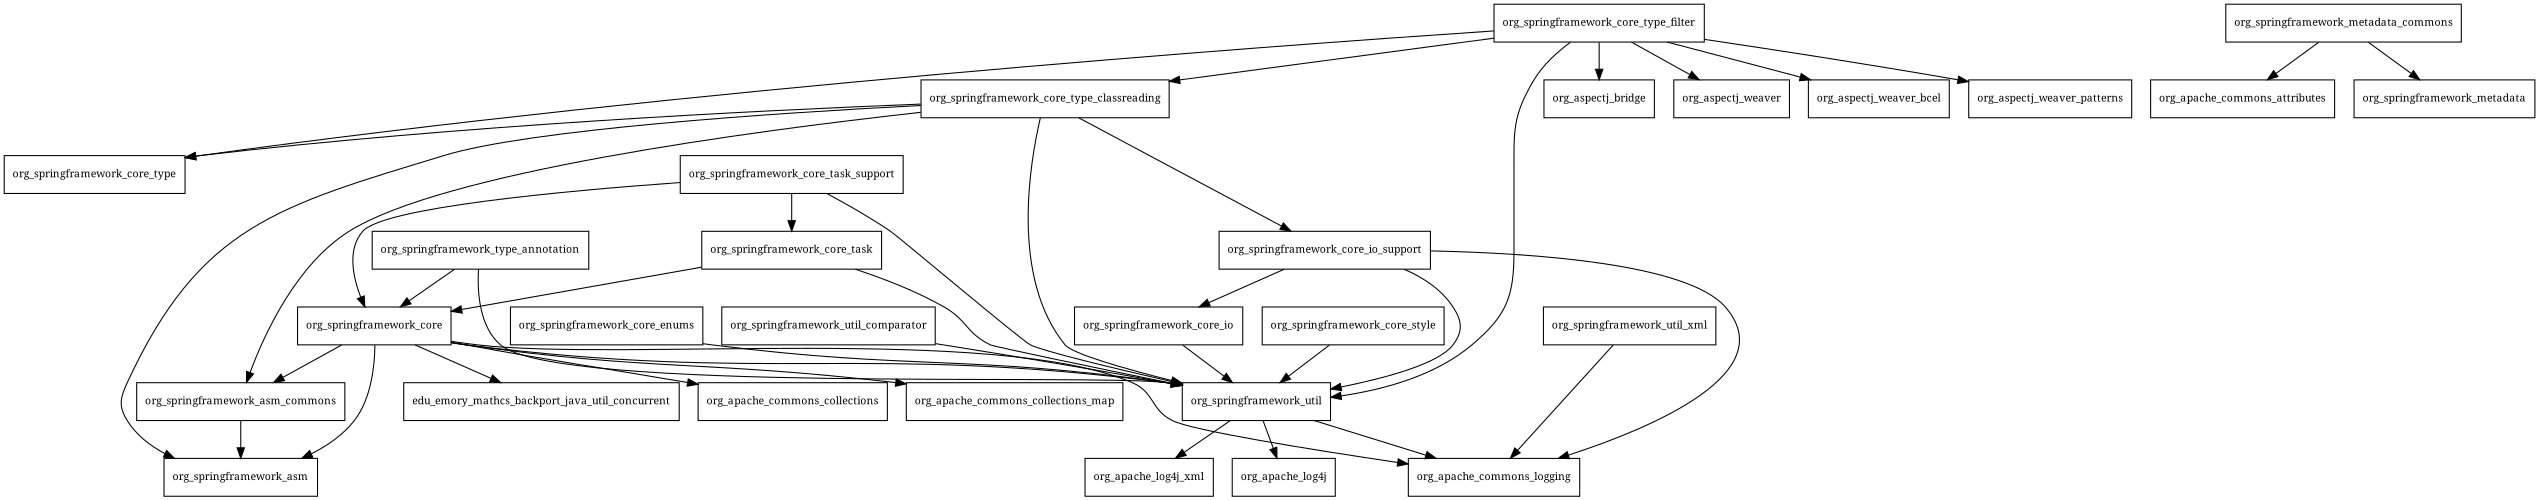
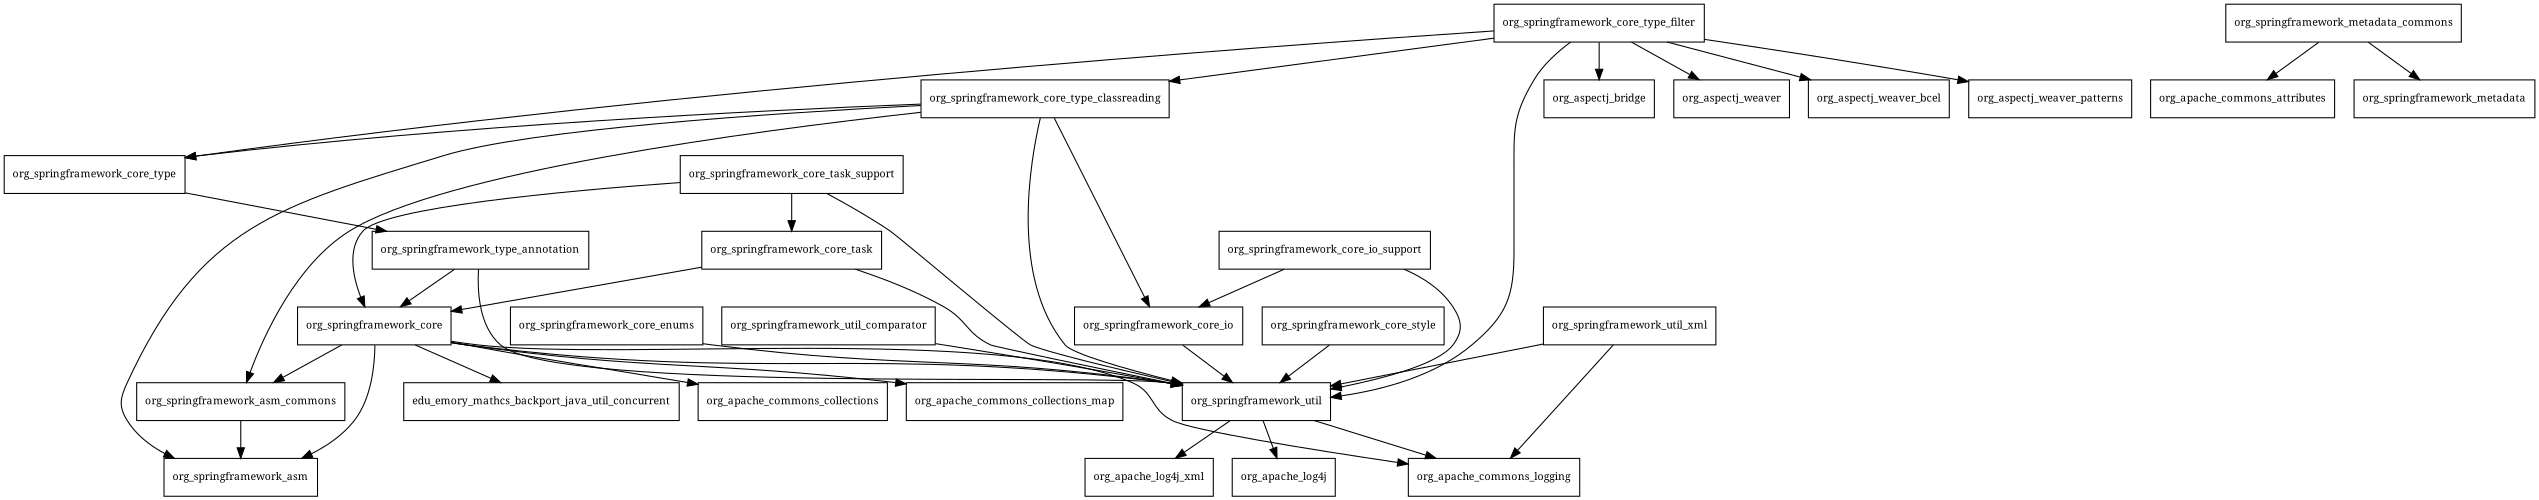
edge "org_springframework_core_type_classreading" -> "org_springframework_core_io_support": now "org_springframework_core_type_classreading" -> "org_springframework_core_io"
edge "org_springframework_core_type" -> "org_springframework_type_annotation": added
edge "org_springframework_core_io_support" -> "org_apache_commons_logging": removed
edge "org_springframework_util_xml" -> "org_springframework_util": added
